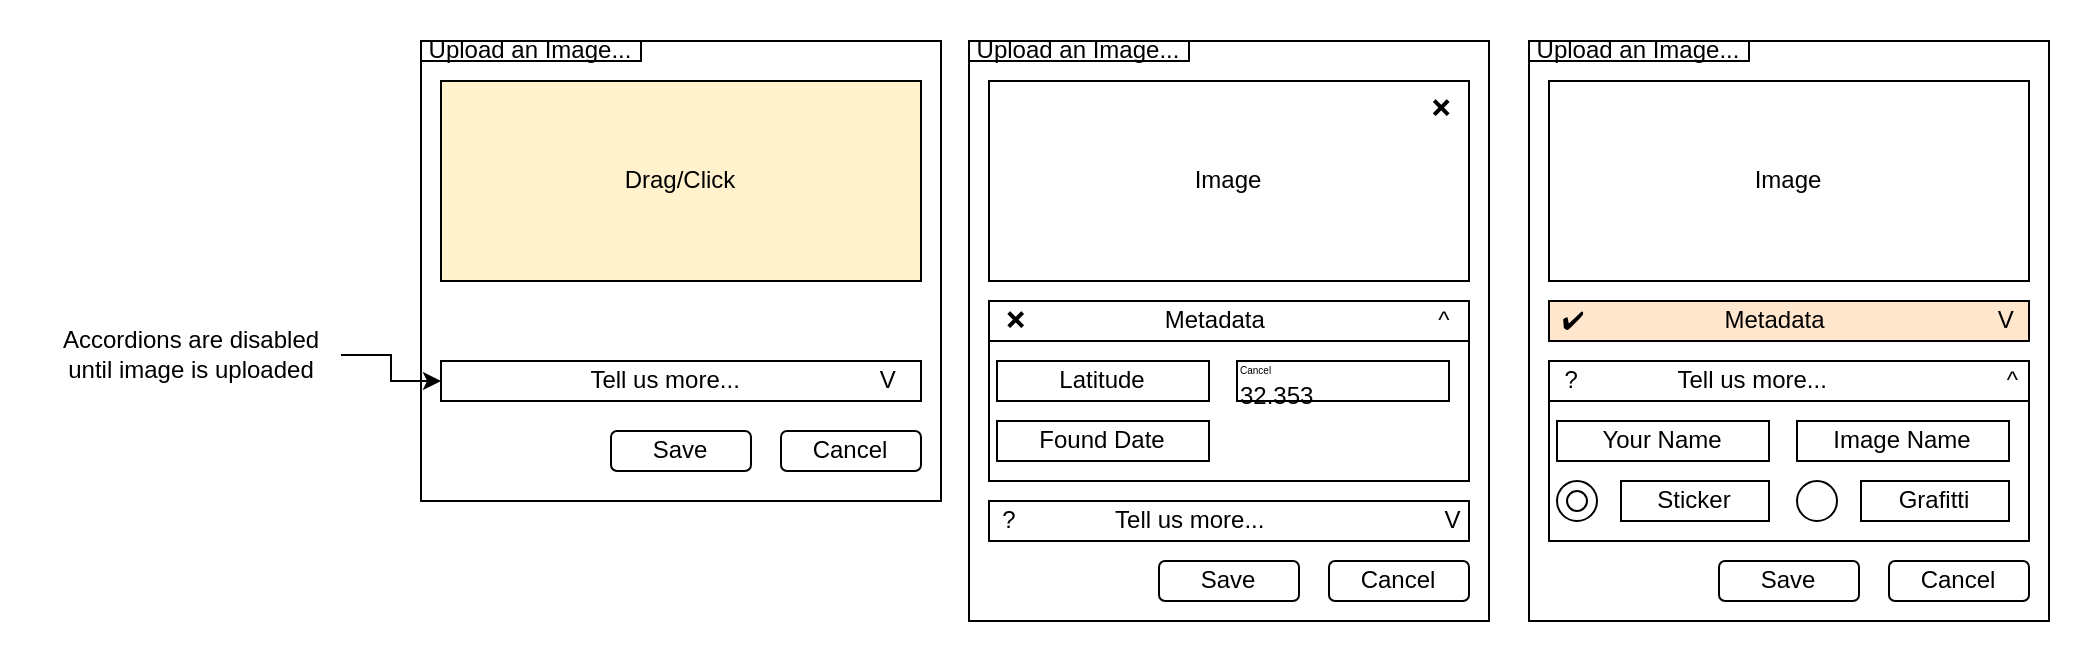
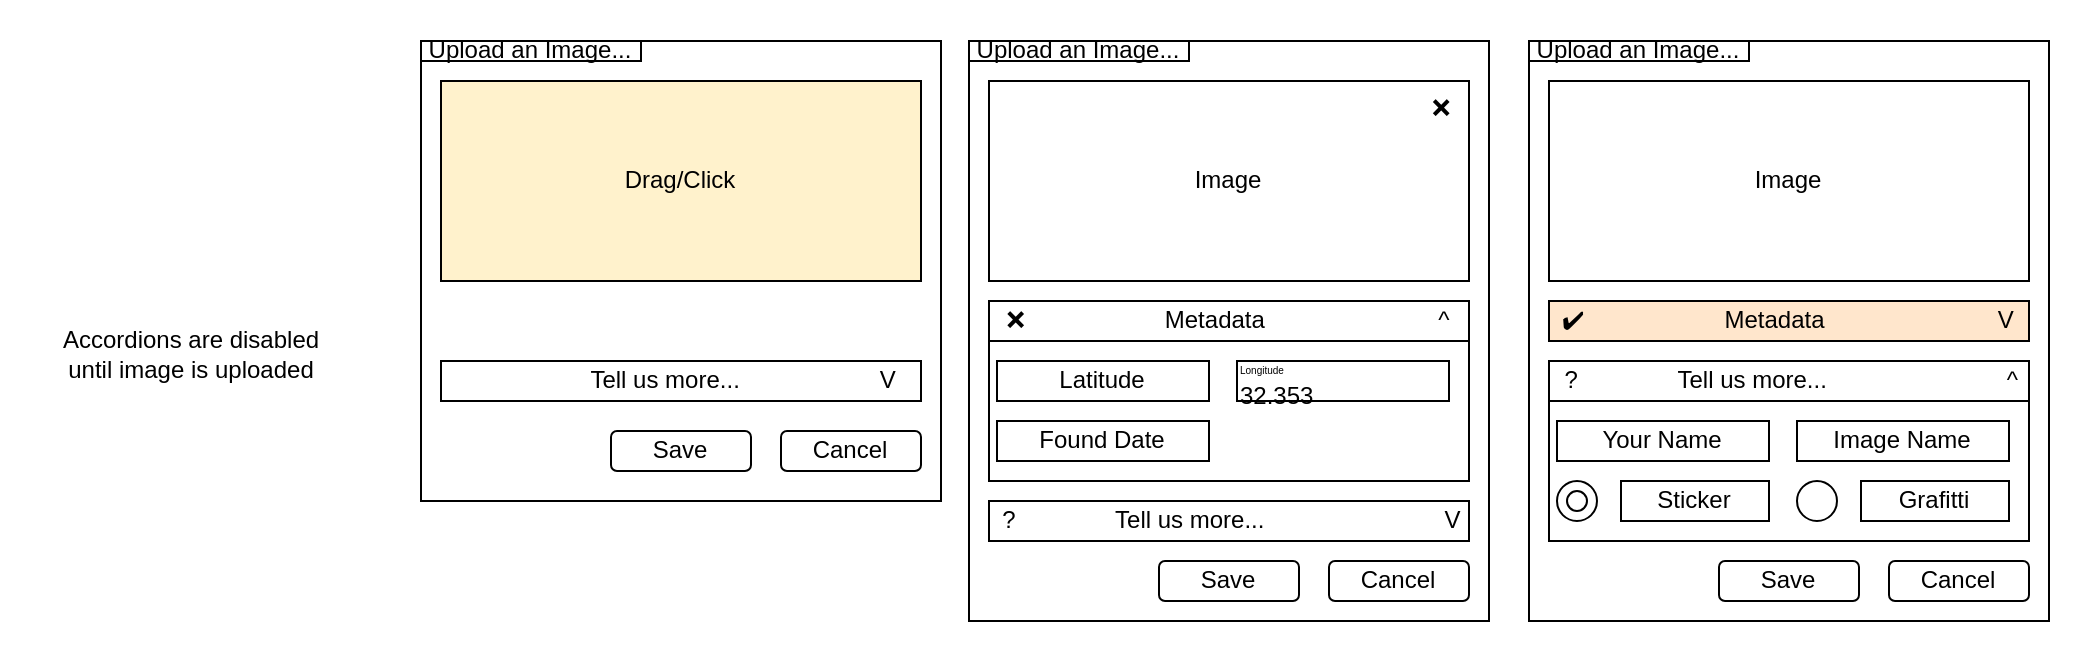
edge "Accordions are disabled until image is uploaded" -> "Tell us more... V": removed
node "Cancel 32.353": label "Cancel 32.353" -> "Longitude 32.353"
